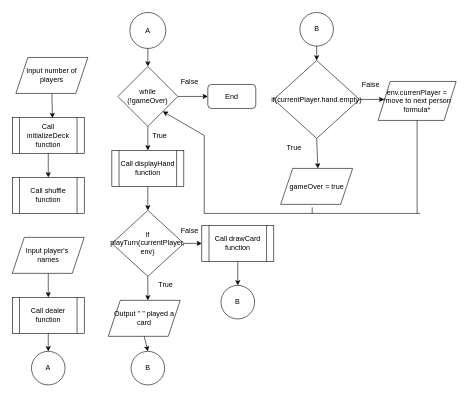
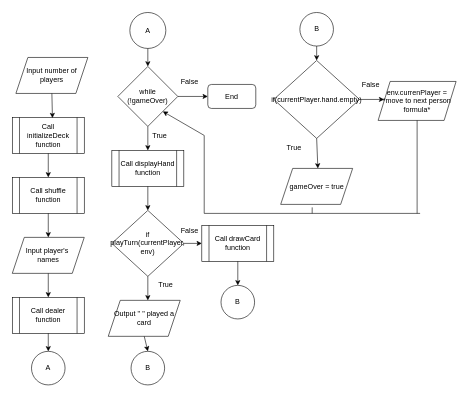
edge "Call shuffle function" -> "Input player's names": added
